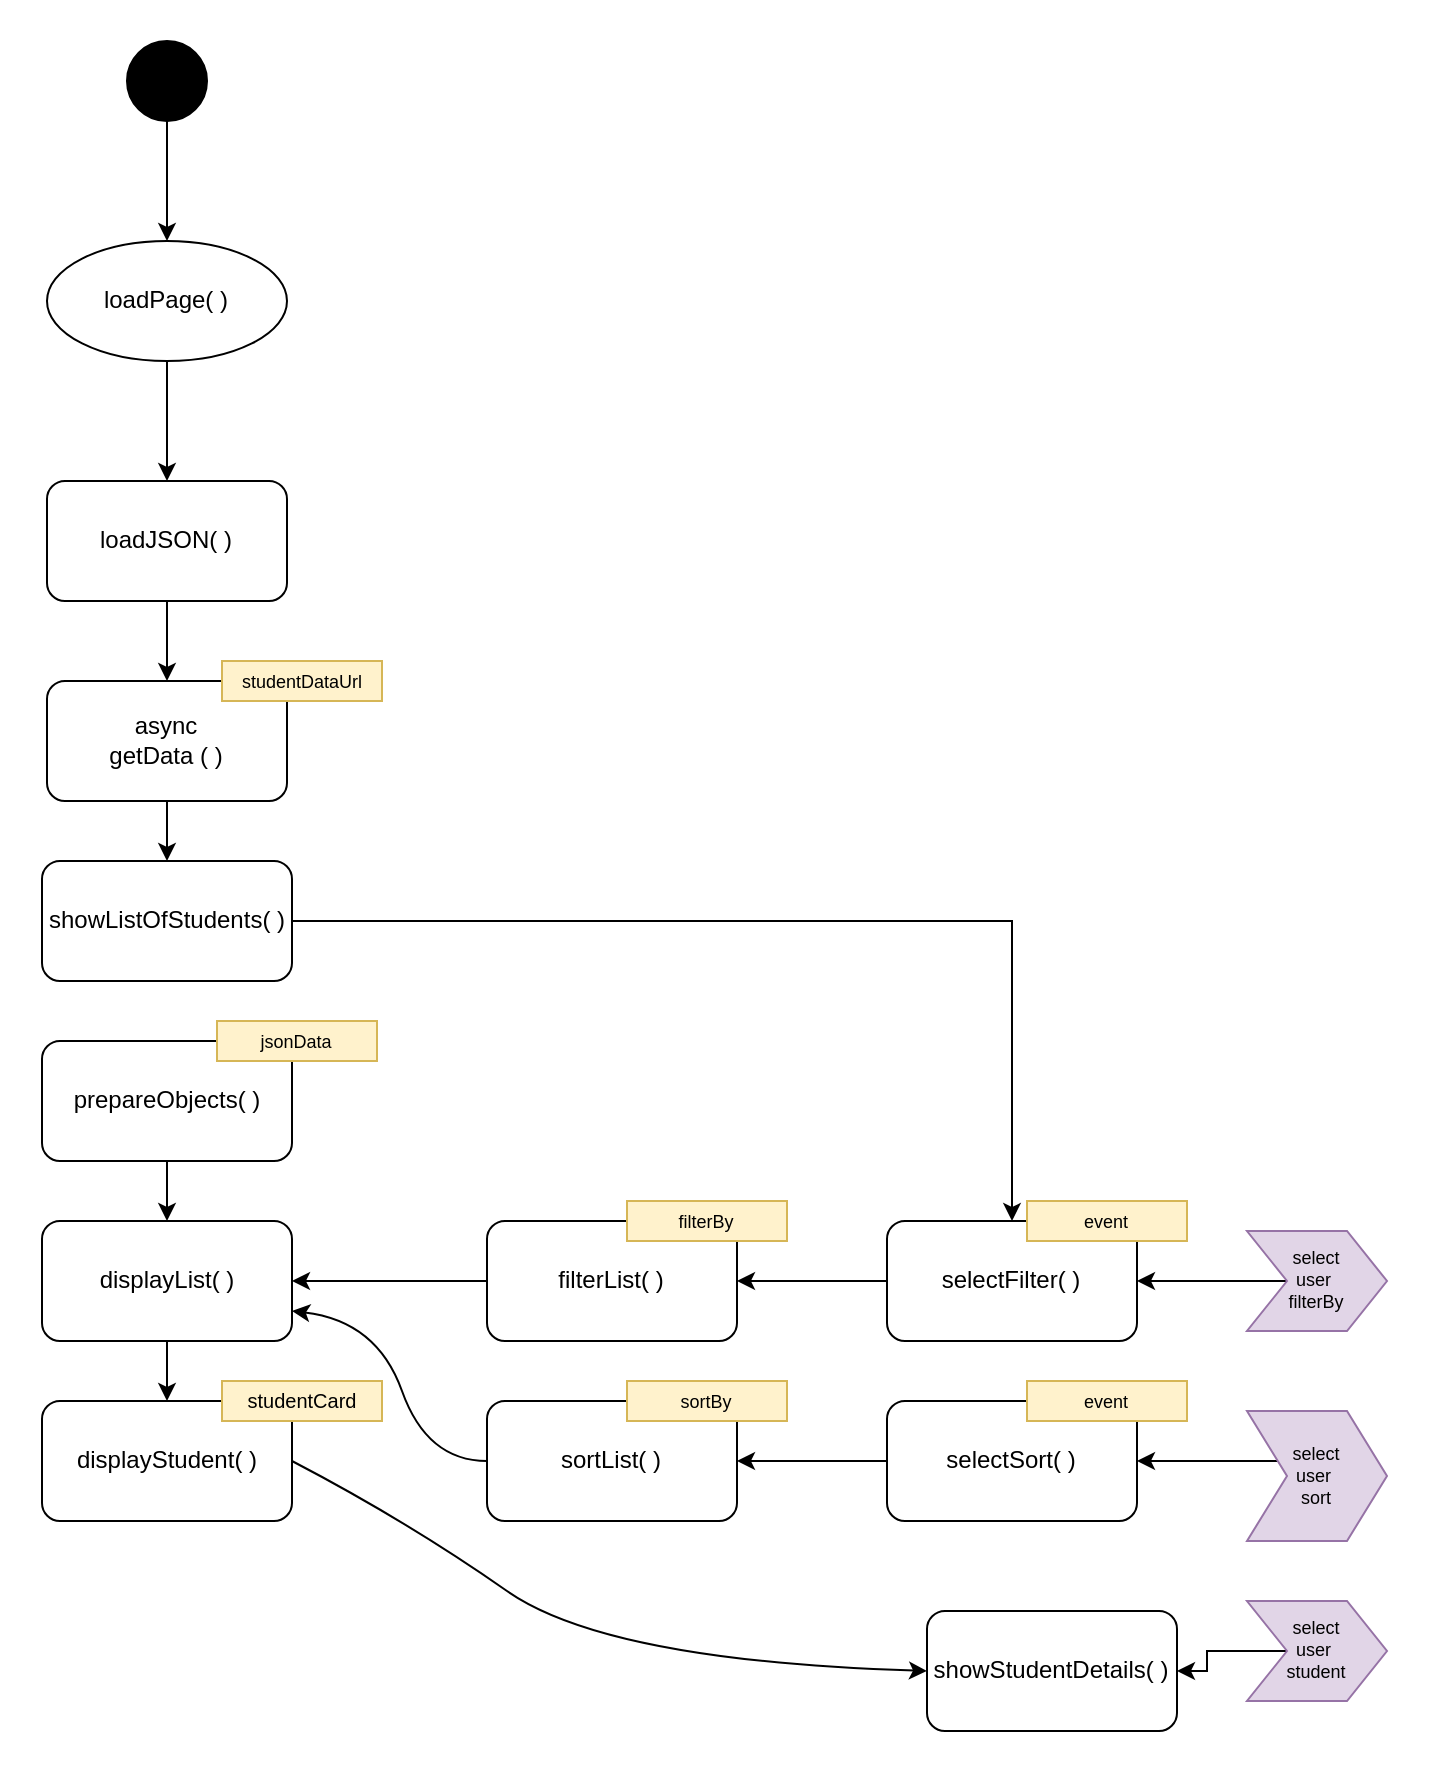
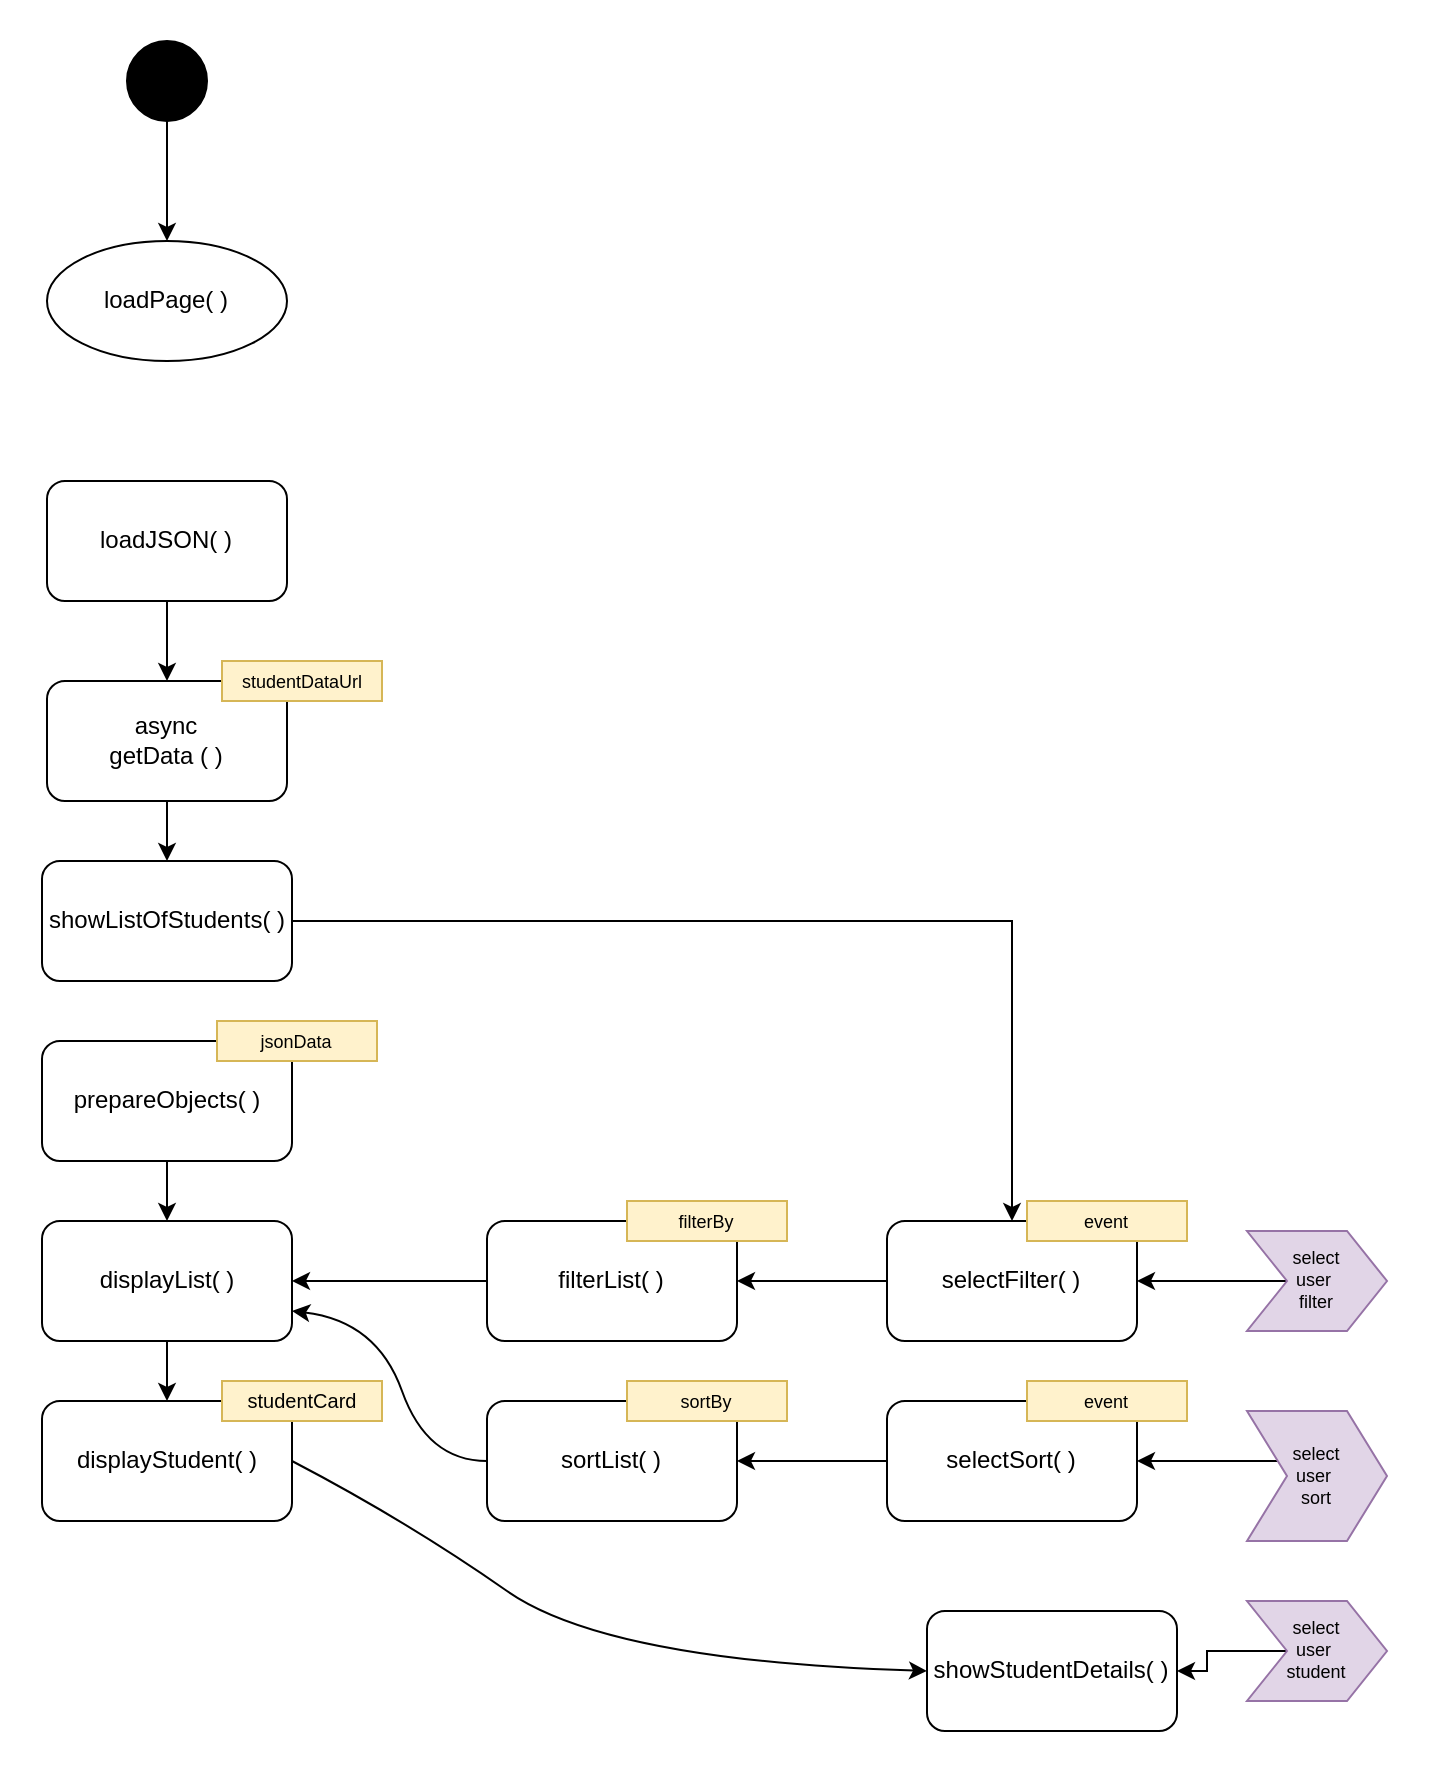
edge "loadPage( )" -> "loadJSON( )": removed
node "select user filterBy": label "select user filterBy" -> "select user filter"
